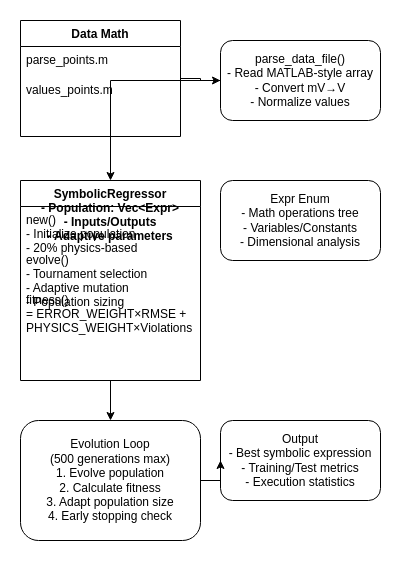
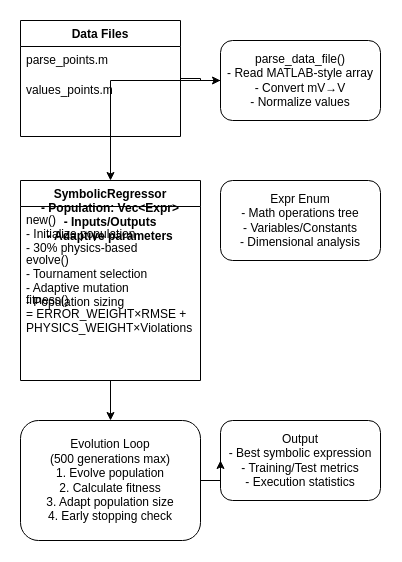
node "Data Math": label "Data Math" -> "Data Files"
node "new() - Initialize population - 20% physics-based": label "new() - Initialize population - 20% physics-based" -> "new() - Initialize population - 30% physics-based"
